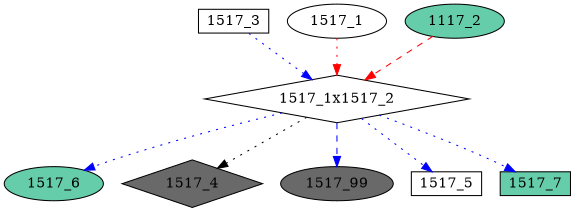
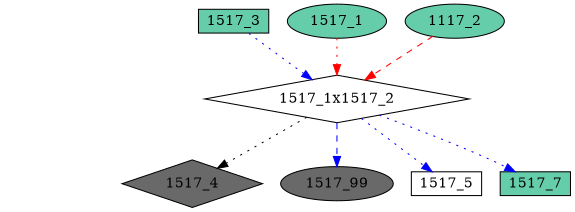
node "1517_3": fillcolor white -> aquamarine3
node "1517_1": fillcolor white -> aquamarine3
node "1517_6": removed
